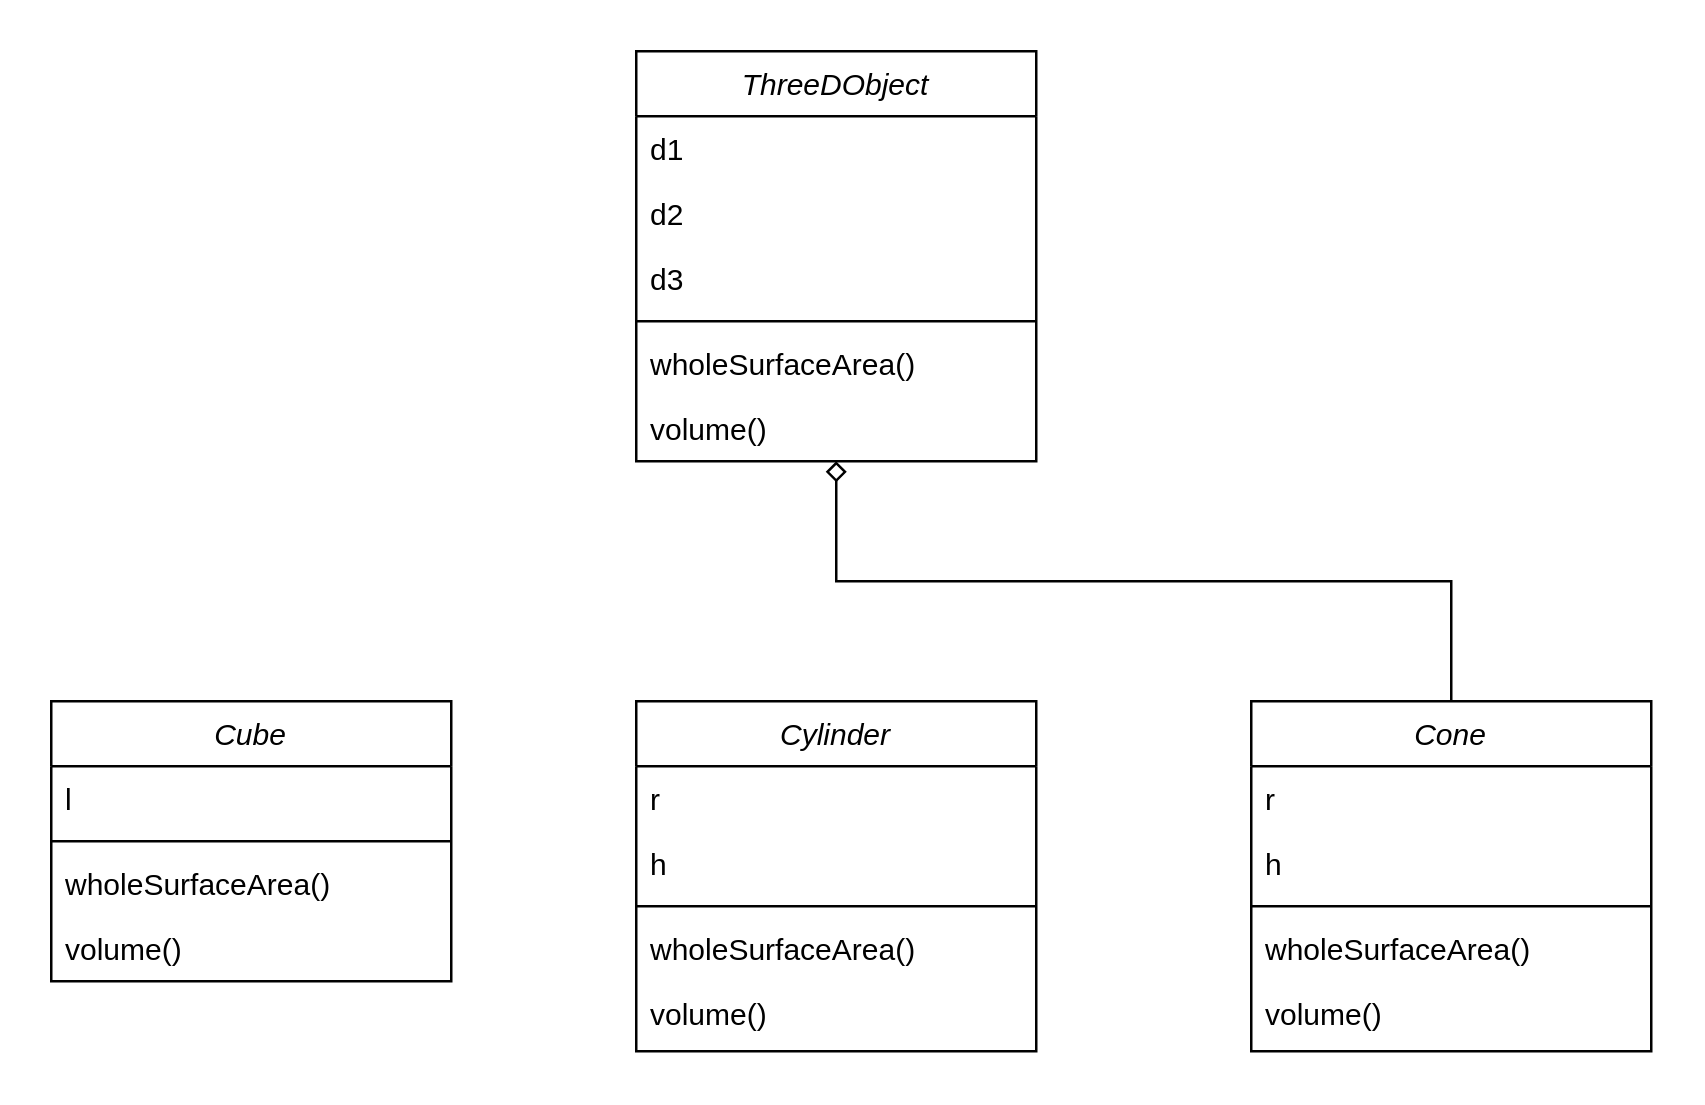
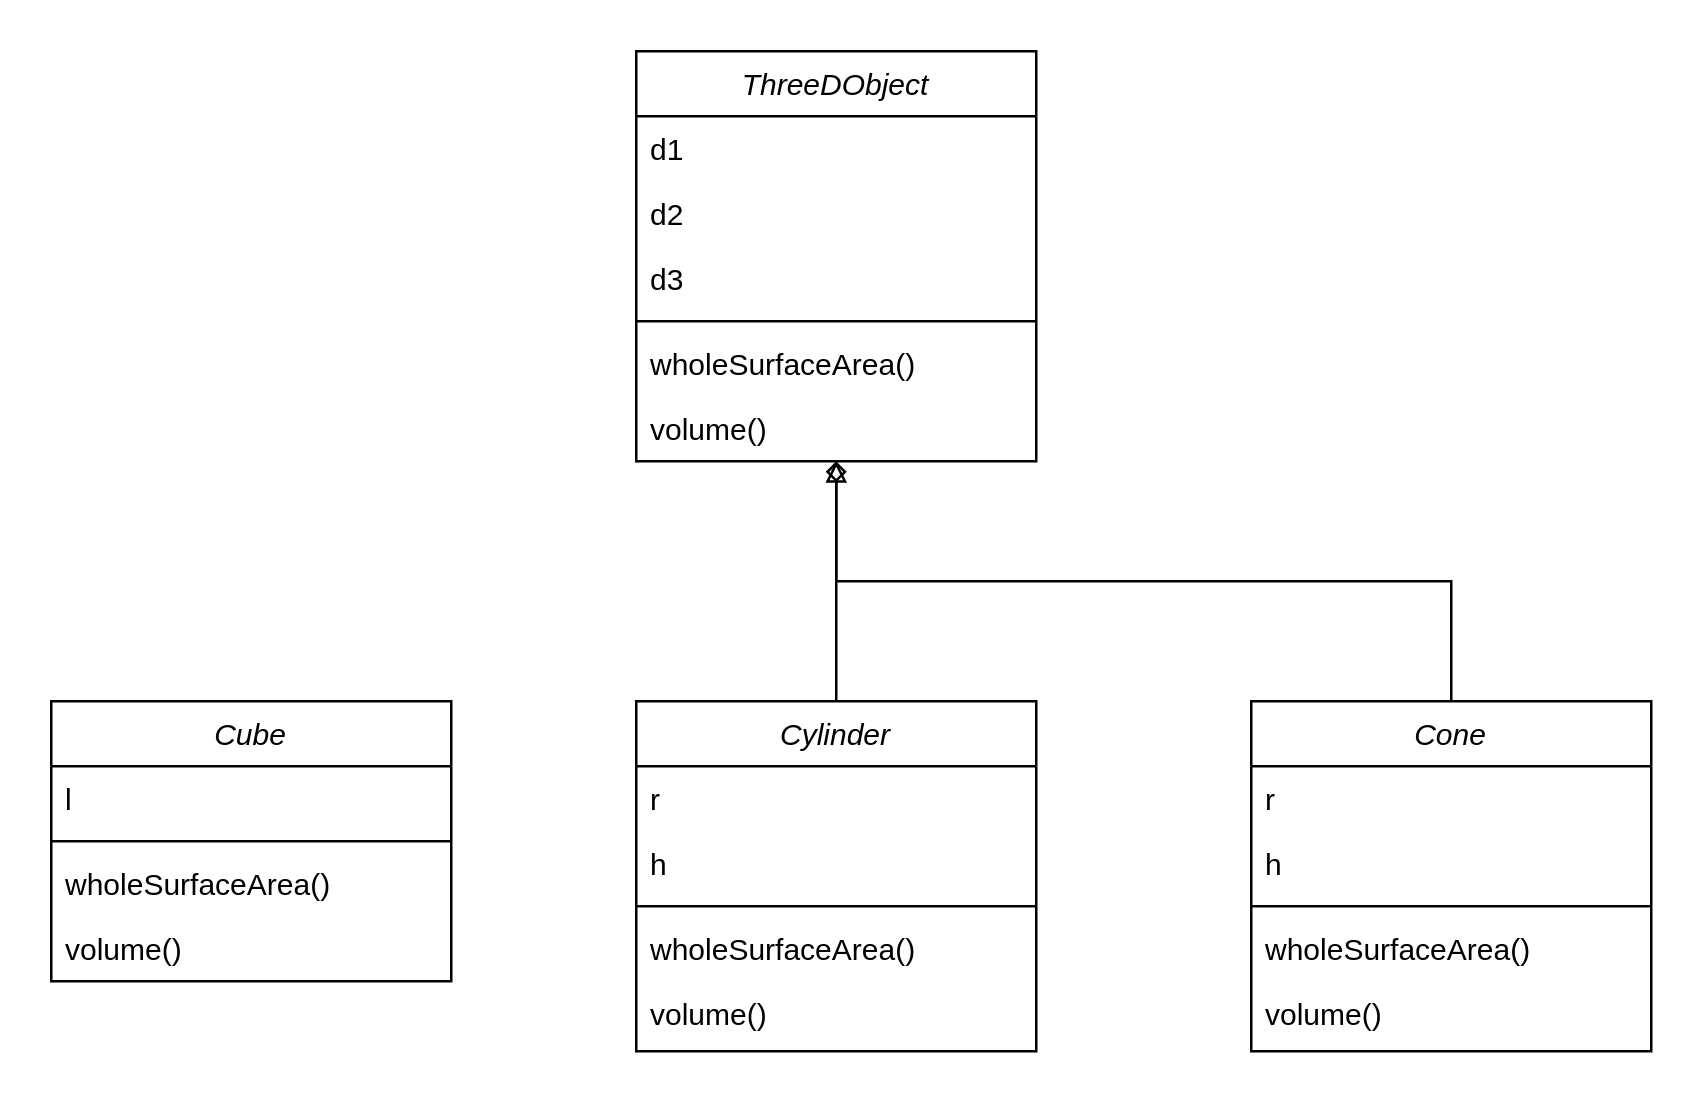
edge "Cylinder" -> "ThreeDObject": added
